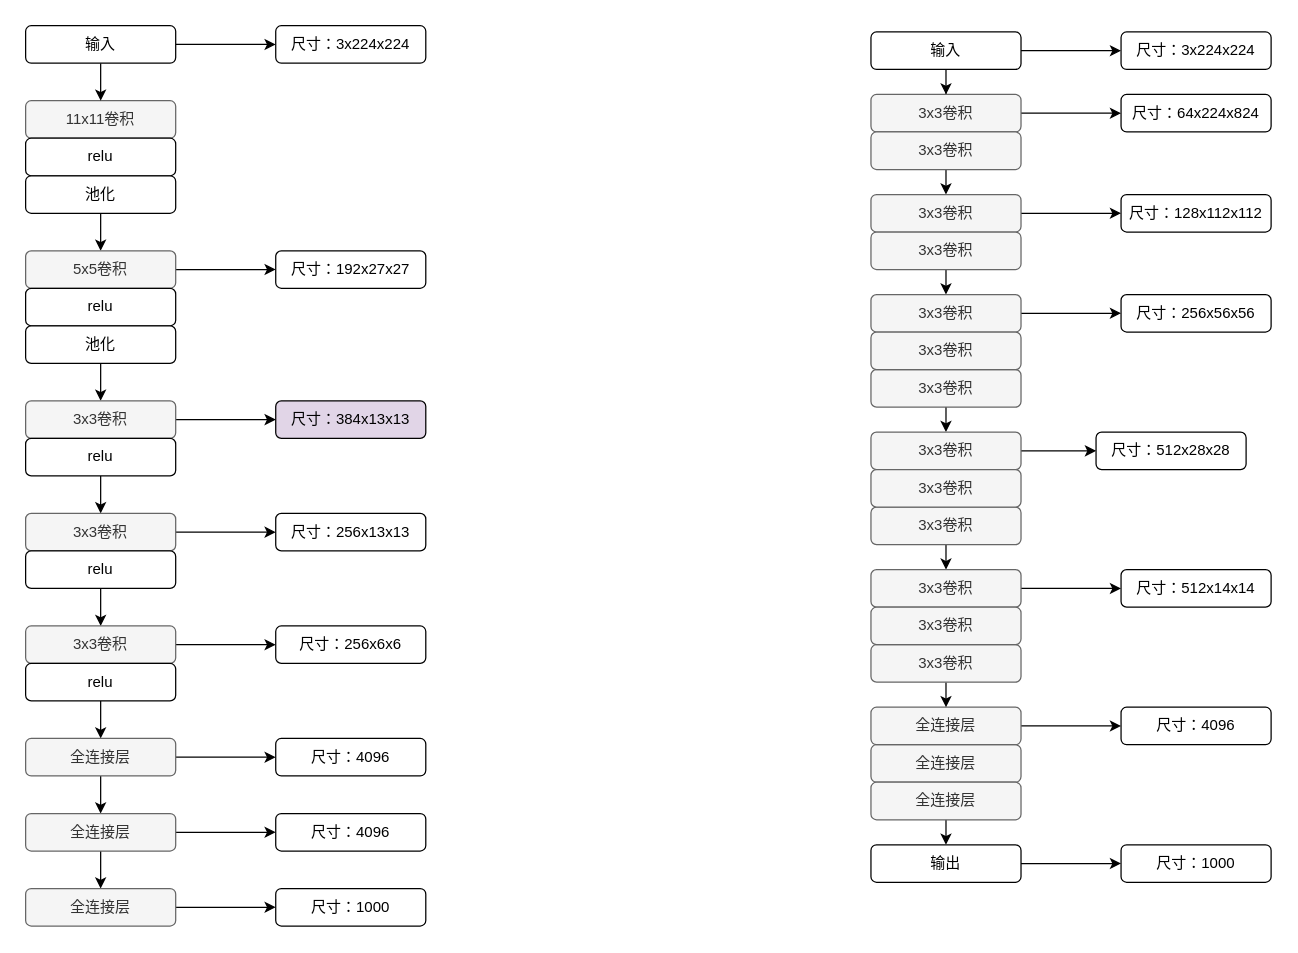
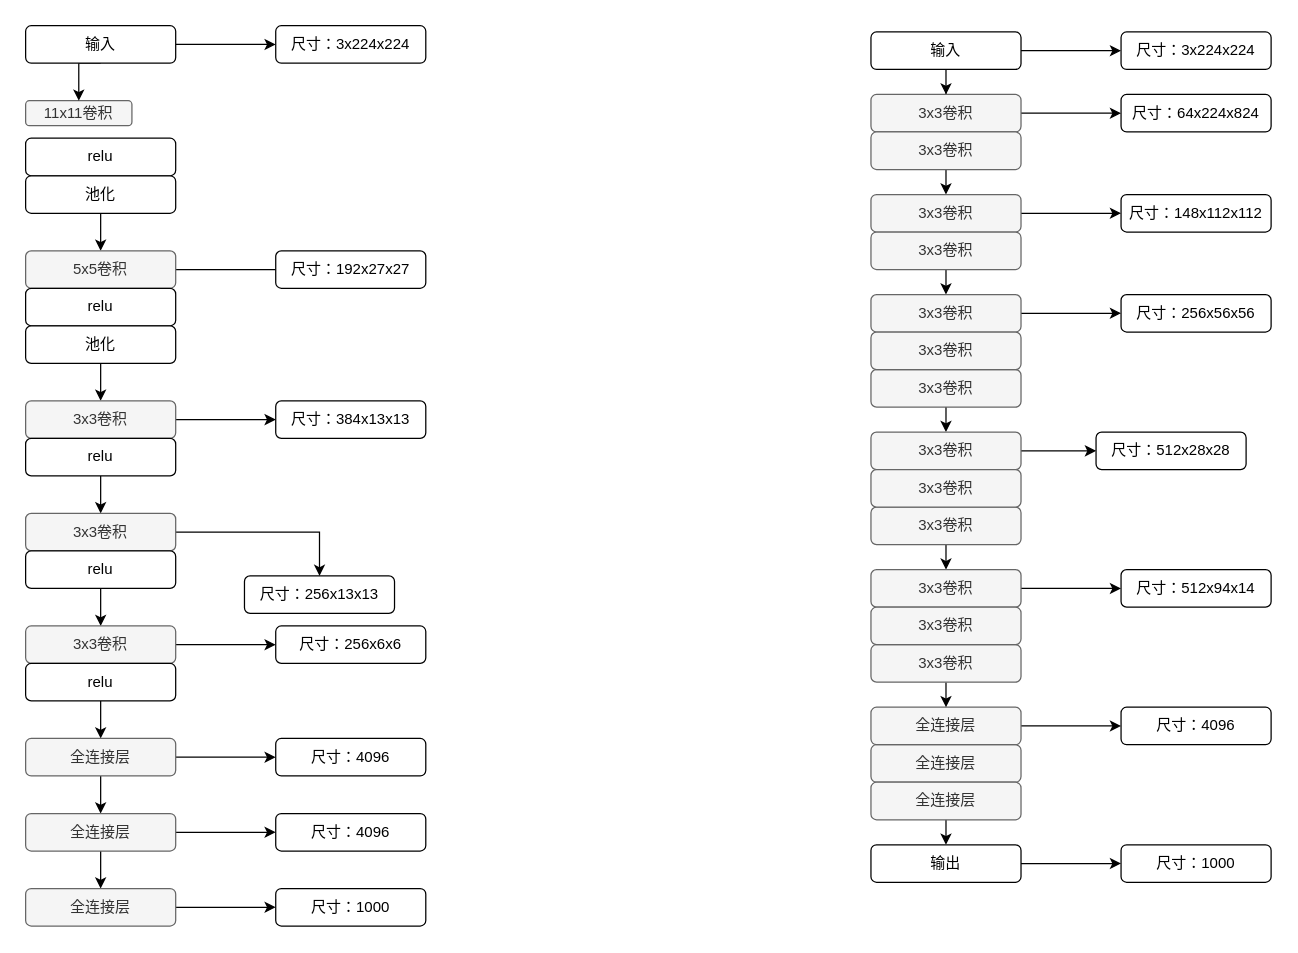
node "11x11卷积": size 150x38 -> 106x25
node "尺寸：128x112x112": label "尺寸：128x112x112" -> "尺寸：148x112x112"
edge "5x5卷积" -> "尺寸：192x27x27": arrowhead classic -> none
node "尺寸：384x13x13": fillcolor #e1d5e7 -> #ffffff
node "尺寸：256x13x13": moved (351, 532) -> (319, 594)
node "尺寸：512x14x14": label "尺寸：512x14x14" -> "尺寸：512x94x14"
